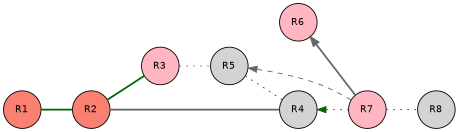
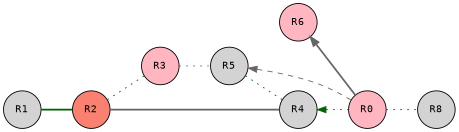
edge "R3" -- "R2": style bold -> dotted
node "R1": fillcolor salmon -> lightgrey
node "R7": label "R7" -> "R0"
